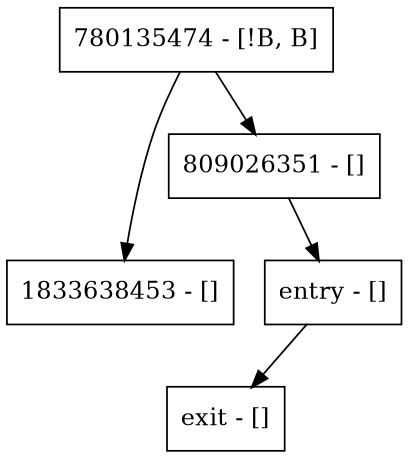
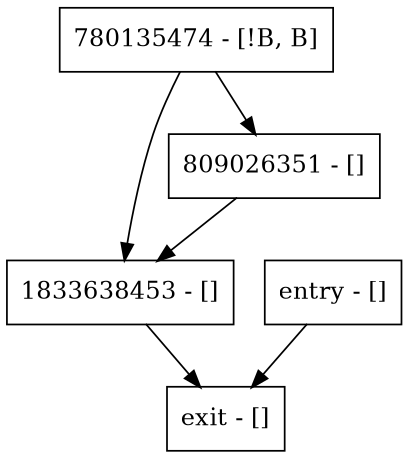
edge "809026351 - []" -> "entry - []": now "809026351 - []" -> "1833638453 - []"
edge "1833638453 - []" -> "exit - []": added
